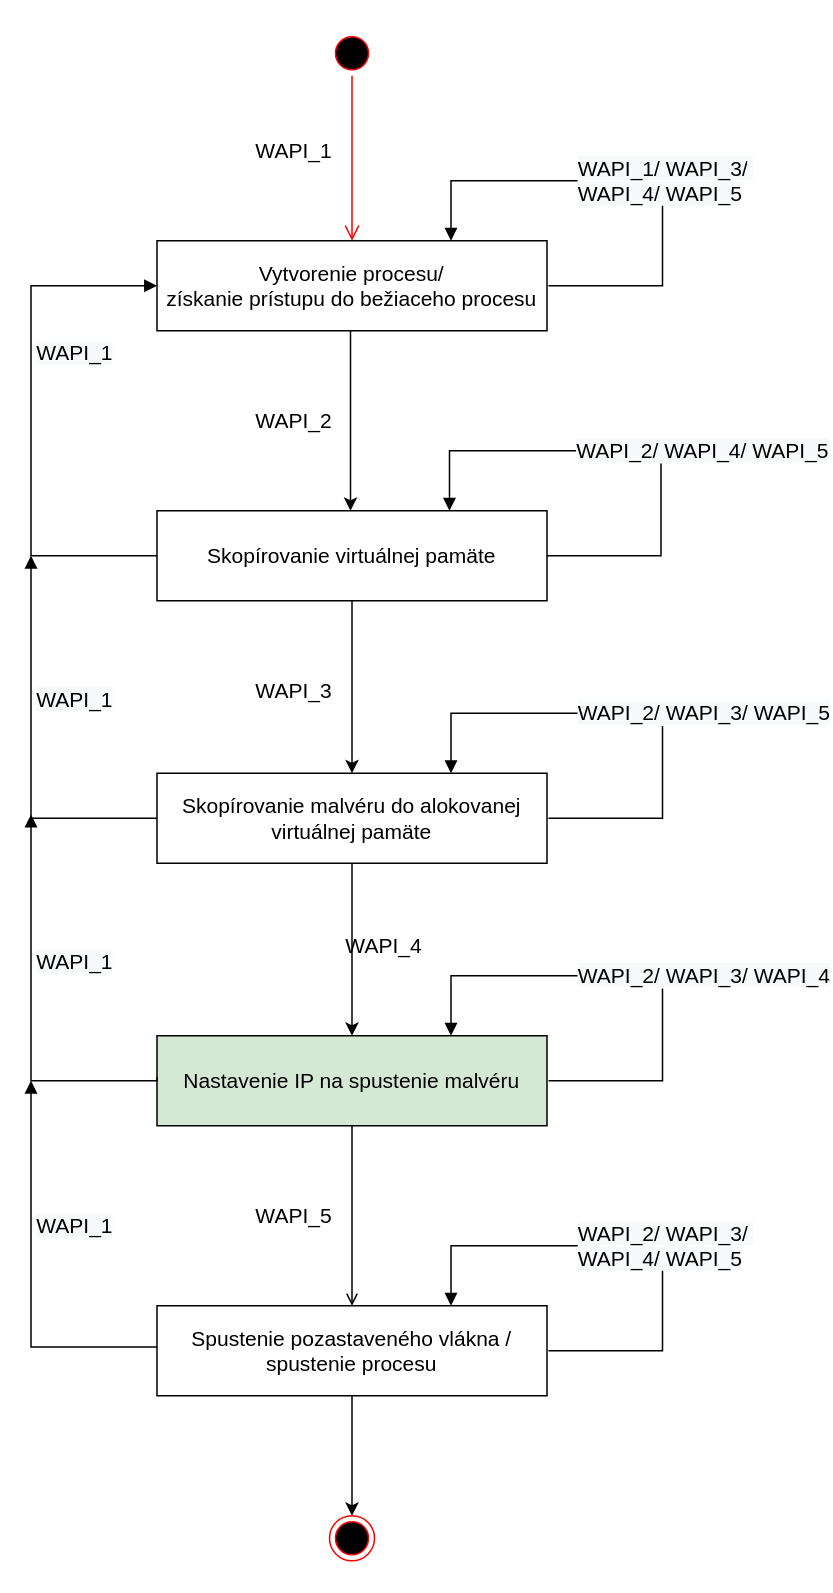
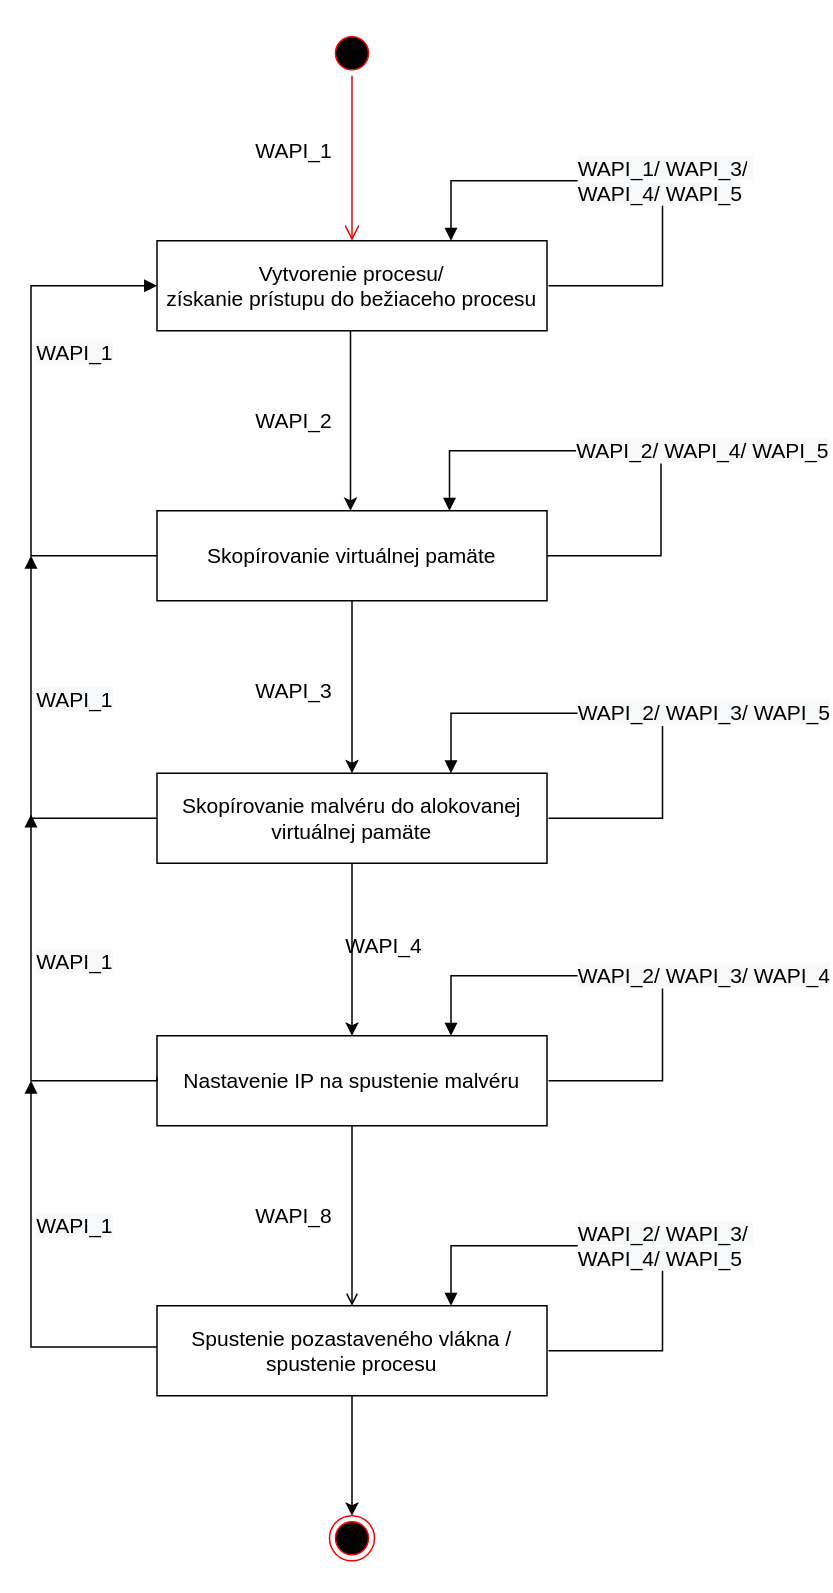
node "Nastavenie IP na spustenie malvéru": fillcolor #d5e8d4 -> #ffffff
node "WAPI_5": label "WAPI_5" -> "WAPI_8"
